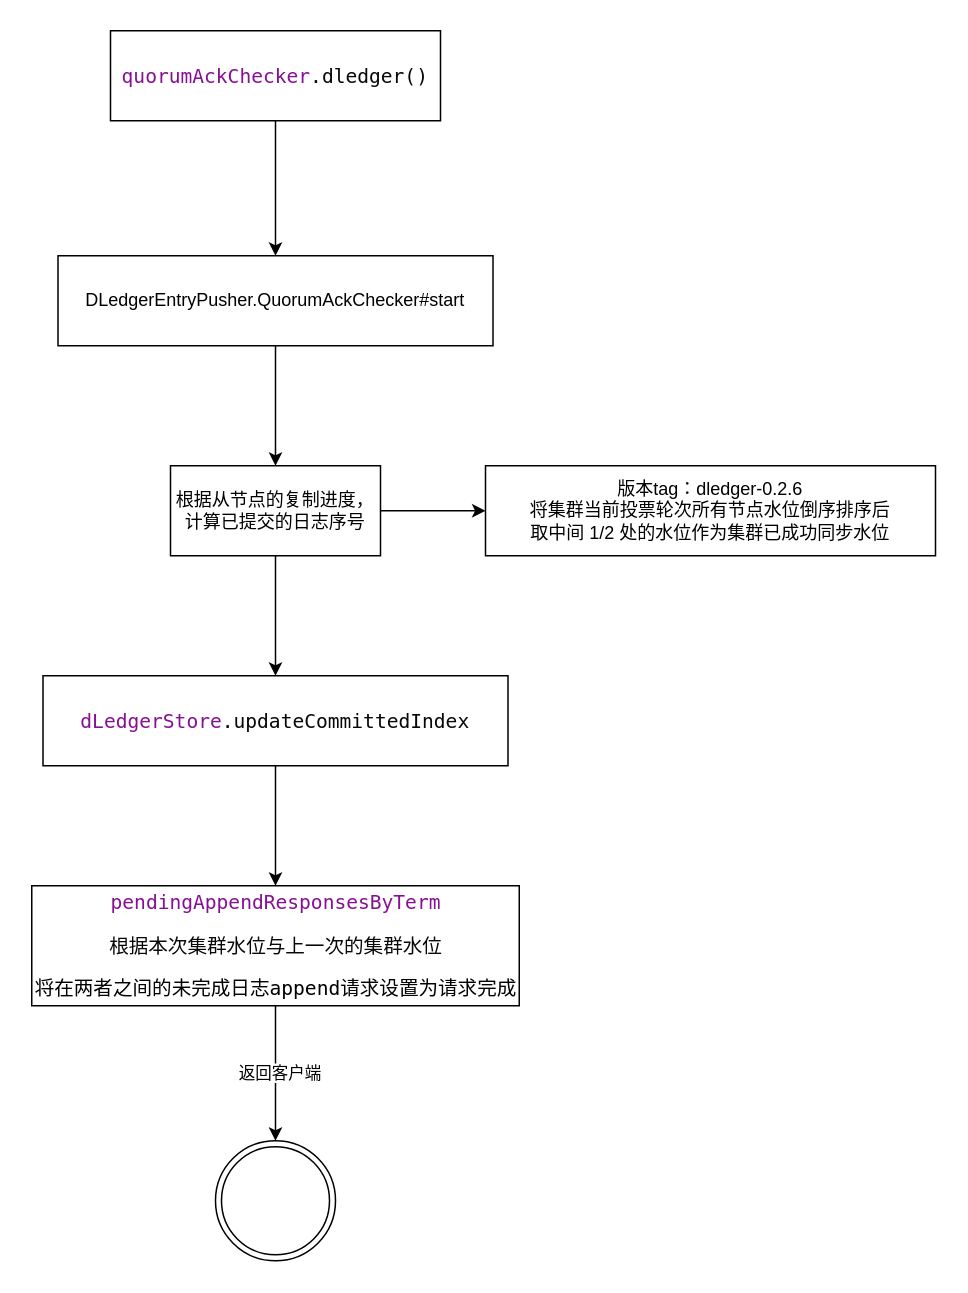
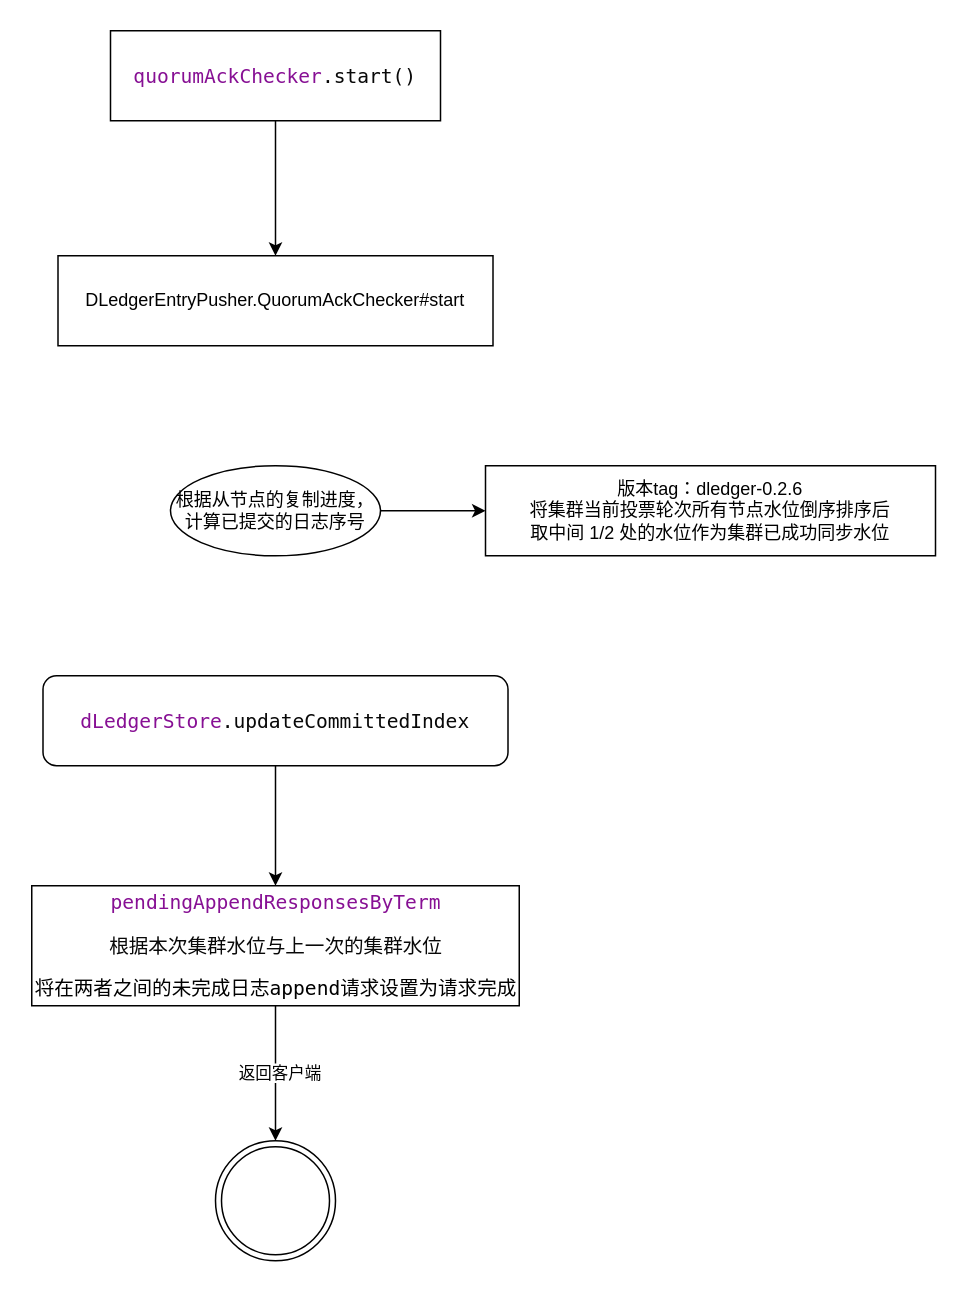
node "quorumAckChecker.dledger()": label "quorumAckChecker.dledger()" -> "quorumAckChecker.start()"
edge "DLedgerEntryPusher.QuorumAckChecker#start" -> "根据从节点的复制进度，计算已提交的日志序号": removed
node "根据从节点的复制进度，计算已提交的日志序号": shape rectangle -> ellipse
edge "根据从节点的复制进度，计算已提交的日志序号" -> "dLedgerStore.updateCommittedIndex": removed
node "dLedgerStore.updateCommittedIndex": shape rectangle -> rounded rectangle
